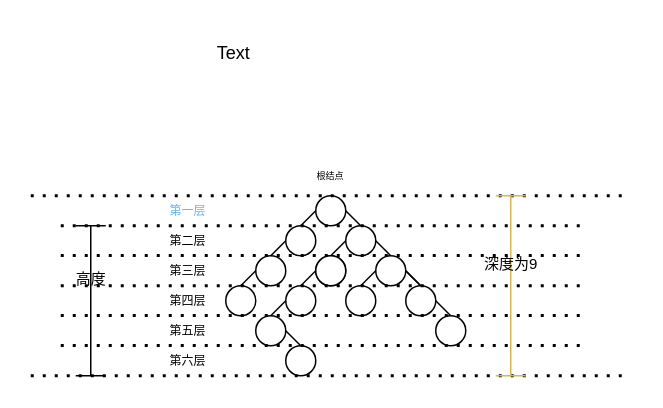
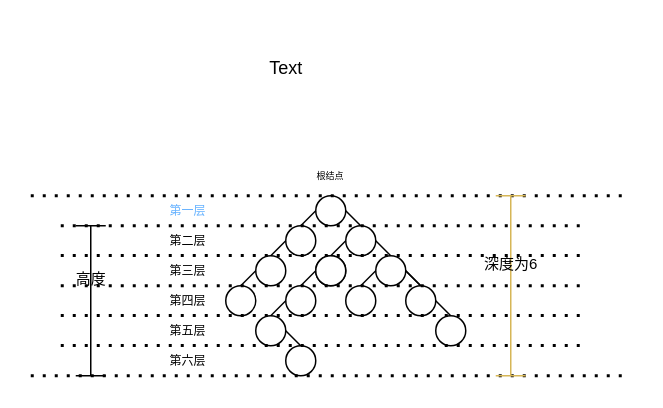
node "Text": moved (233, 53) -> (286, 68)
node "深度为9": label "深度为9" -> "深度为6"
